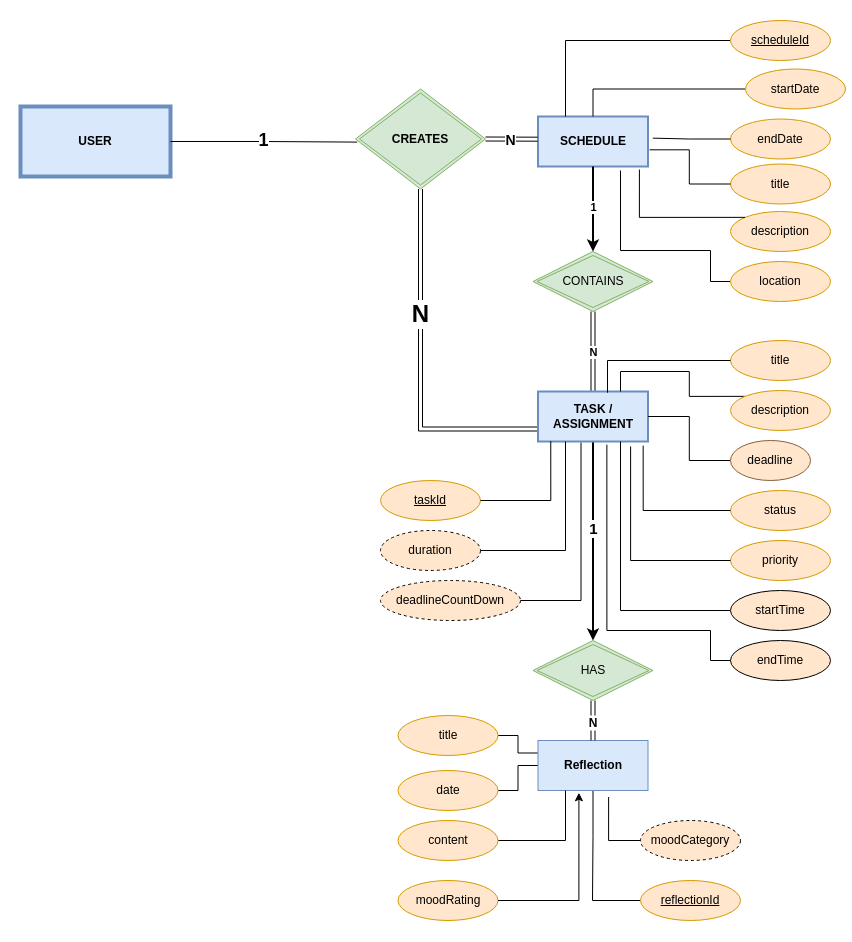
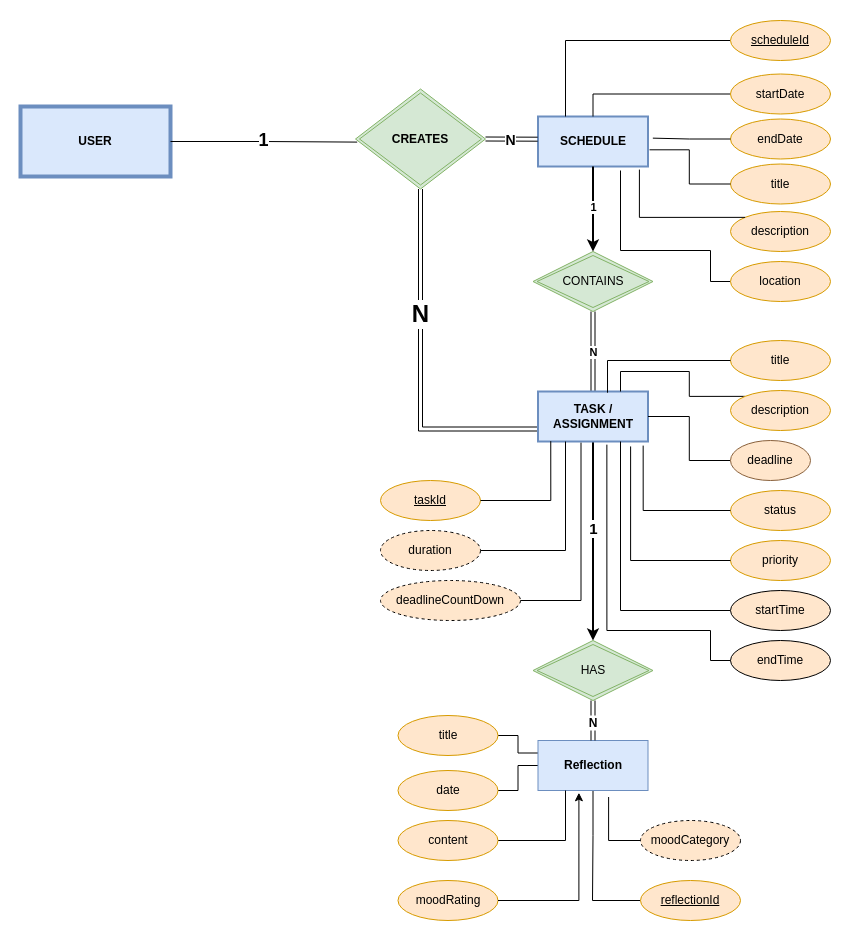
node "startDate": moved (796, 89) -> (781, 94)
